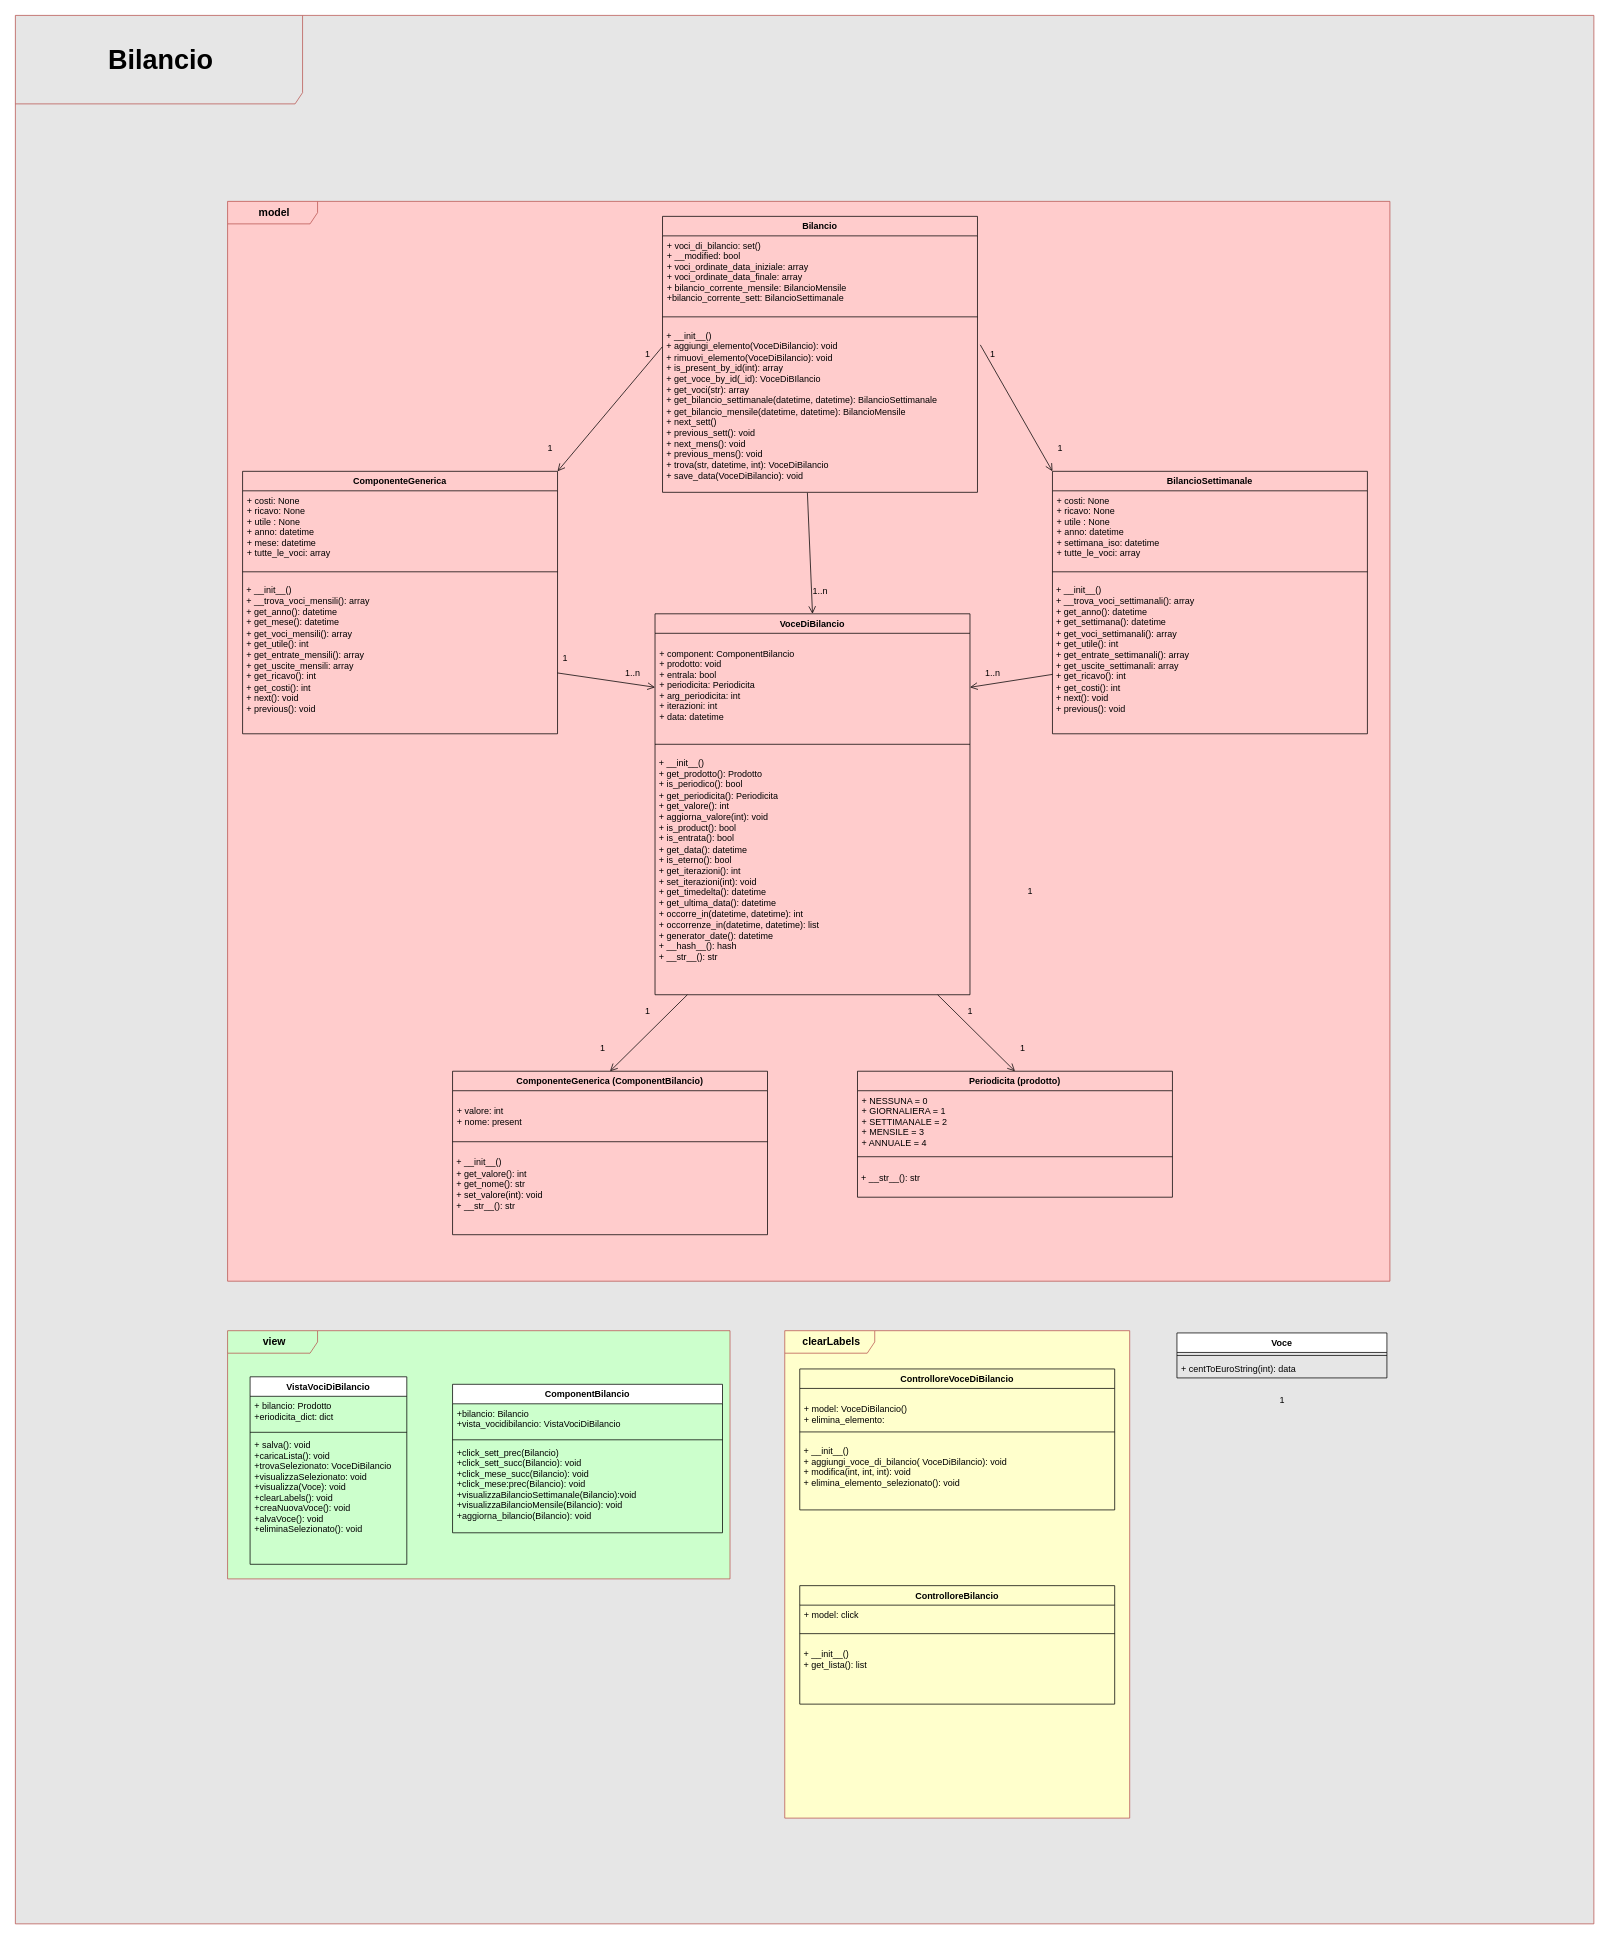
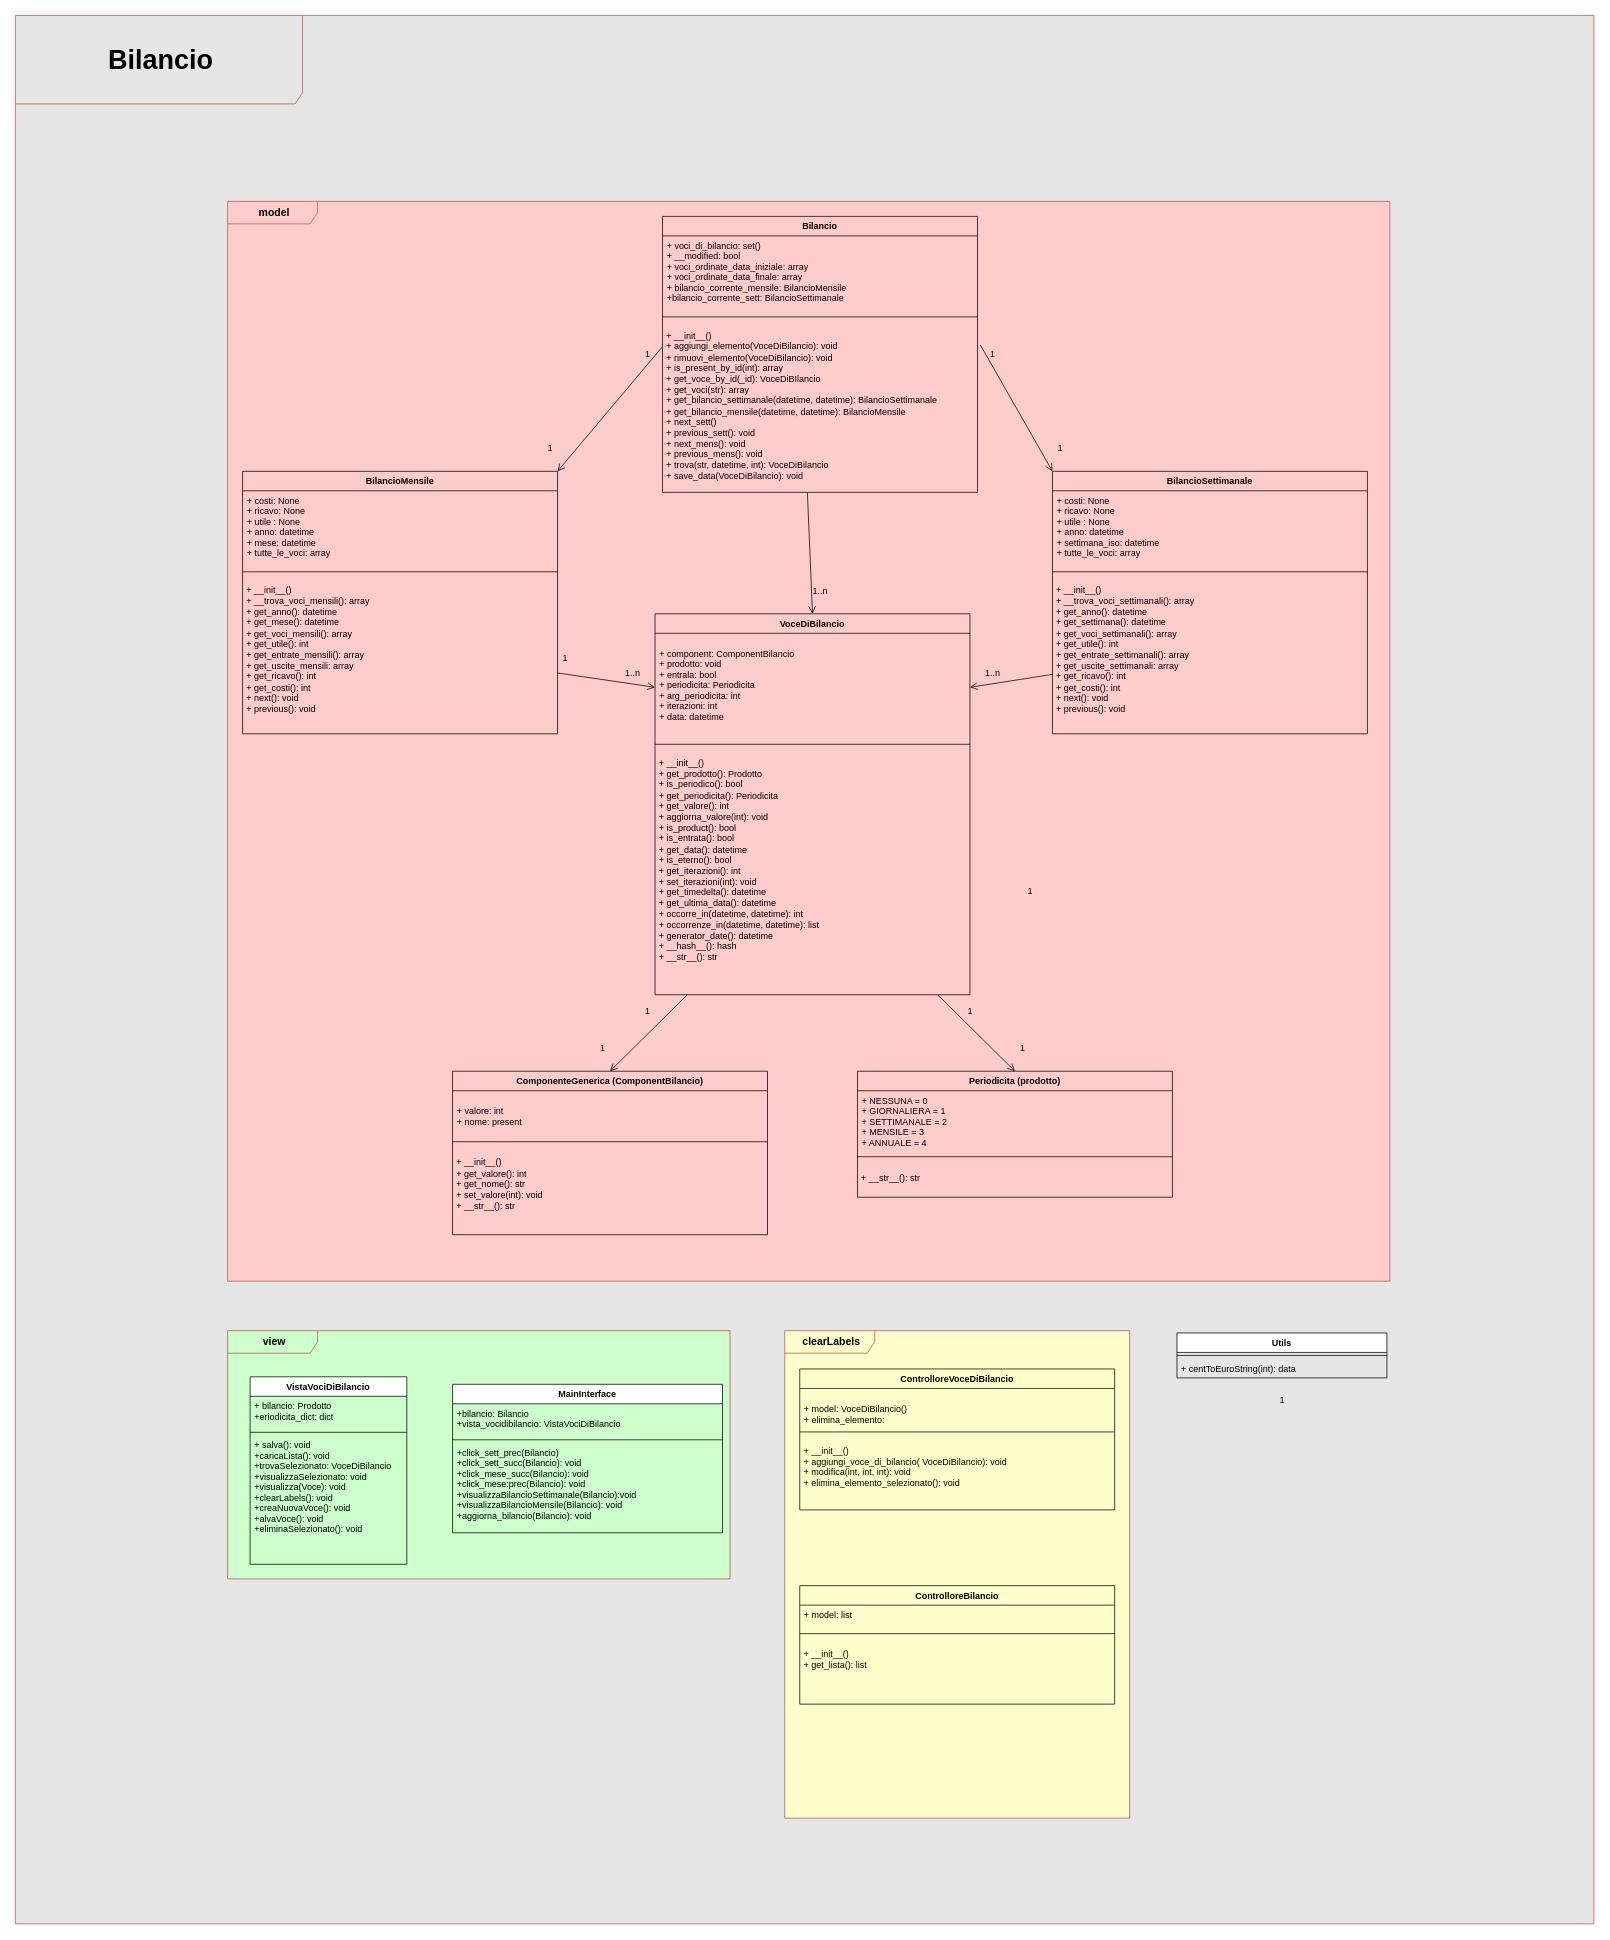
node "ComponenteGenerica": label "ComponenteGenerica" -> "BilancioMensile"
node "Voce": label "Voce" -> "Utils"
node "ComponentBilancio": label "ComponentBilancio" -> "MainInterface"
node "+ model: click": label "+ model: click" -> "+ model: list"
